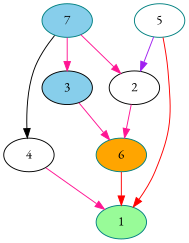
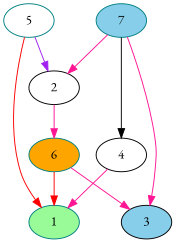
edge "3" -> "6": reversed
